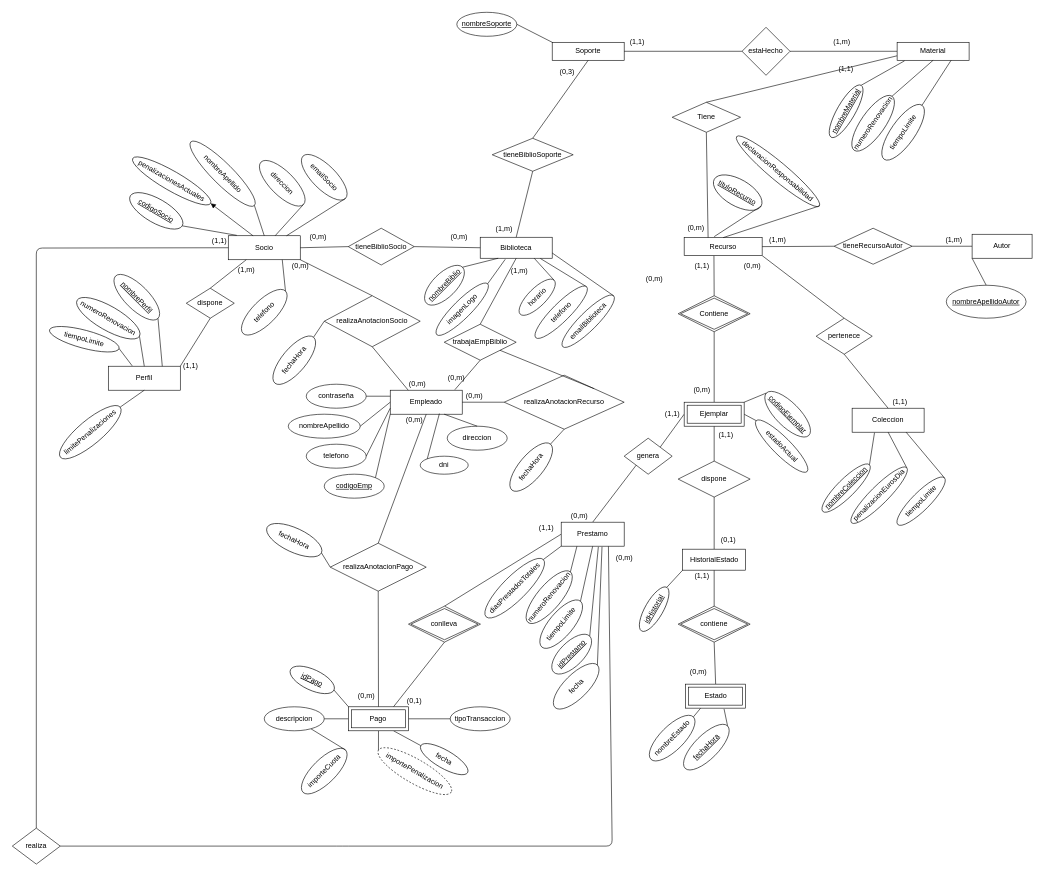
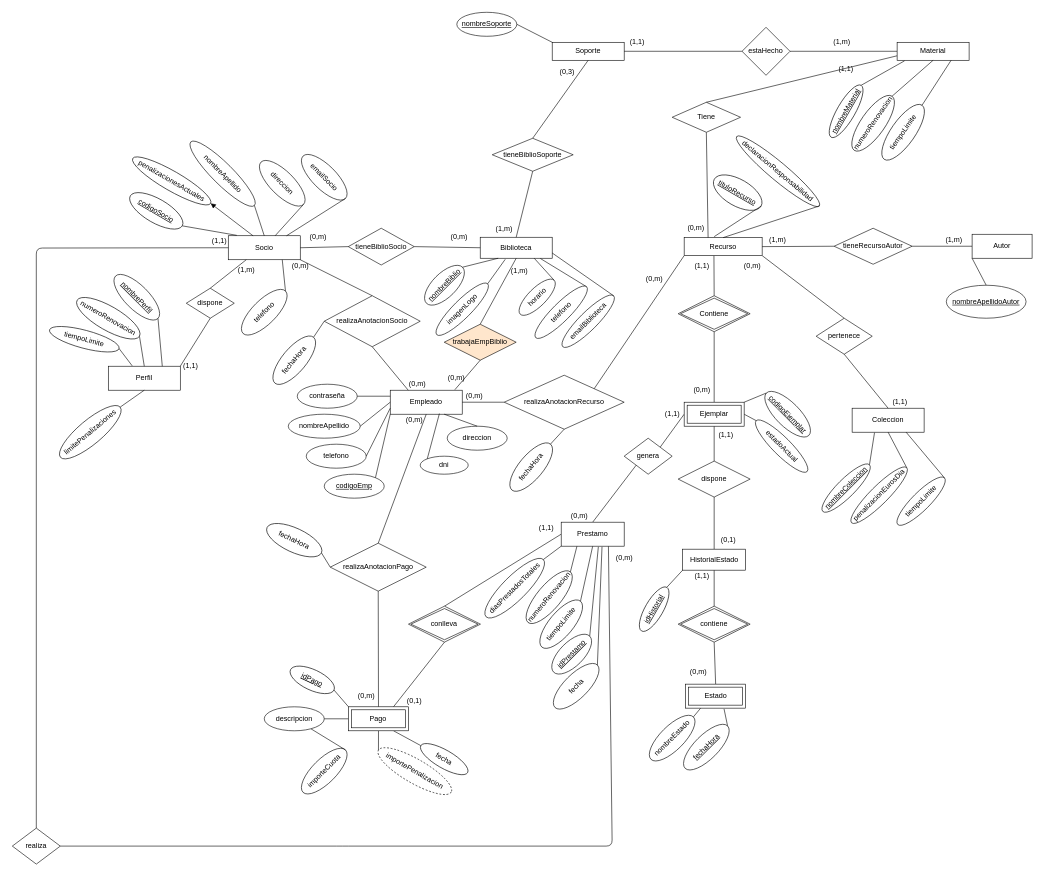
node "trabajaEmpBiblio": fillcolor #ffffff -> #ffe6cc
edge "trabajaEmpBiblio" -- "realizaAnotacionRecurso": now "Recurso" -- "realizaAnotacionRecurso"
node "contraseña": moved (336, 396) -> (327, 396)
edge "Pago" -- "tipoTransaccion": removed
node "tipoTransaccion": removed
